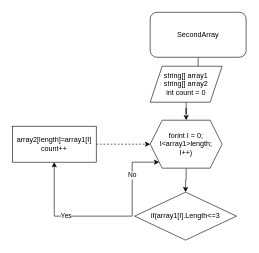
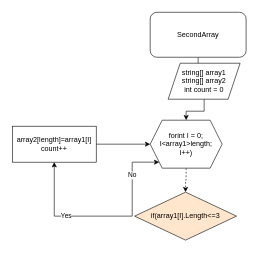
node "string[] array1 string[] array2 int count = 0": moved (186, 84) -> (204, 81)
edge "array2[length]=array1[I] count++" -> "forint I = 0; I<array1>length; I++)": style dashed -> solid
edge "forint I = 0; I<array1>length; I++)" -> "if(array1[I].Length<=3": style solid -> dashed
node "if(array1[I].Length<=3": fillcolor #ffffff -> #ffe6cc
